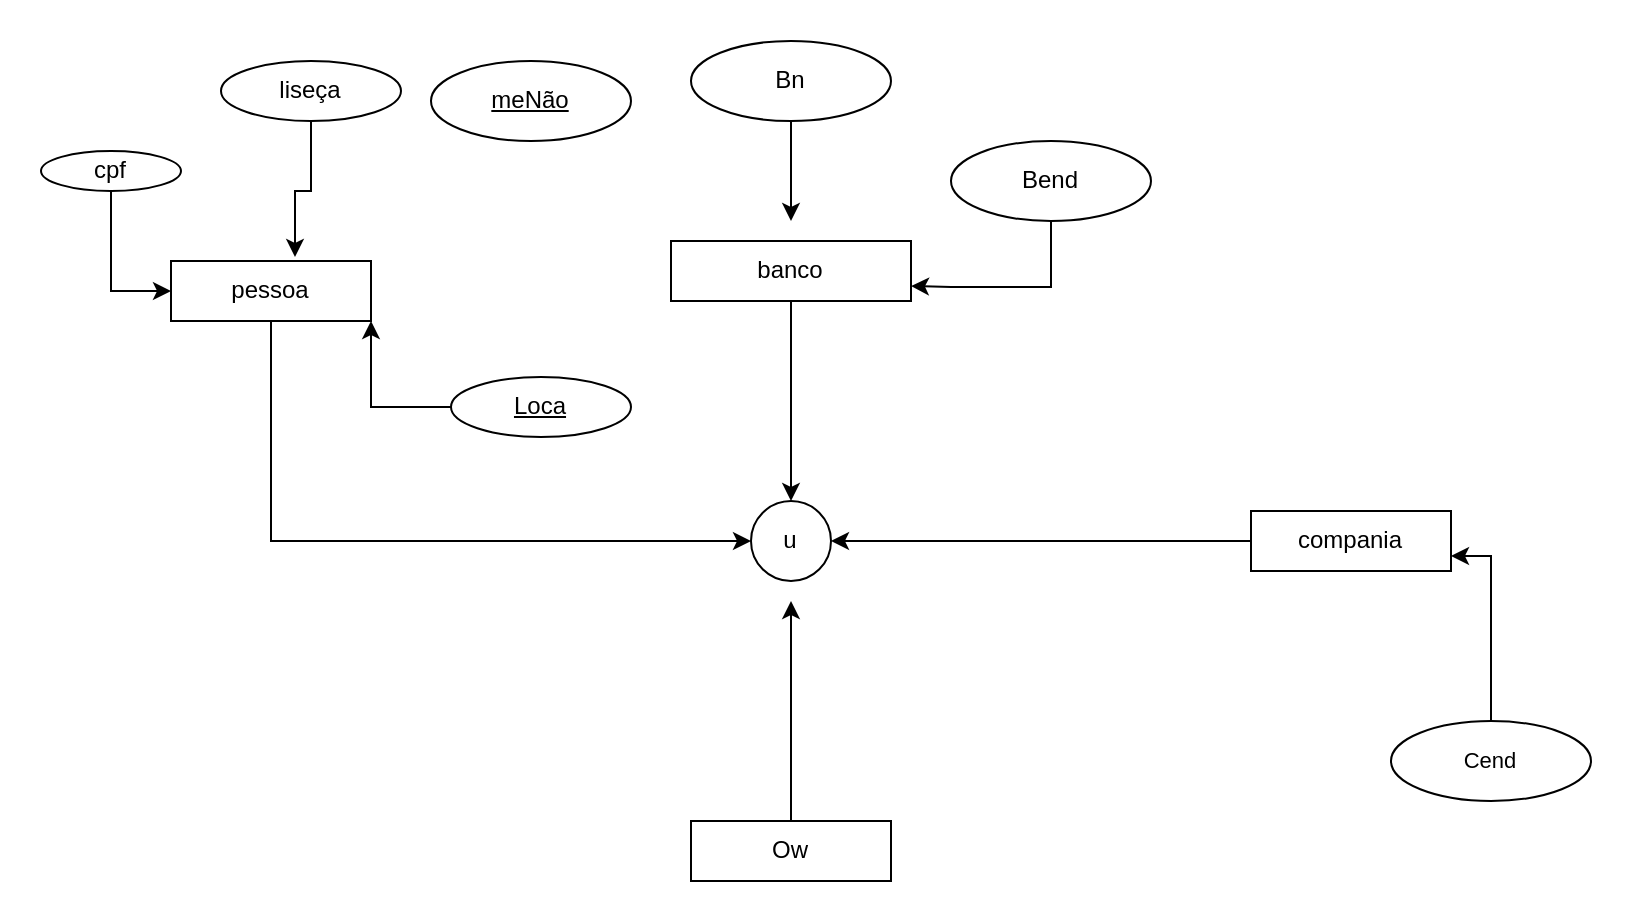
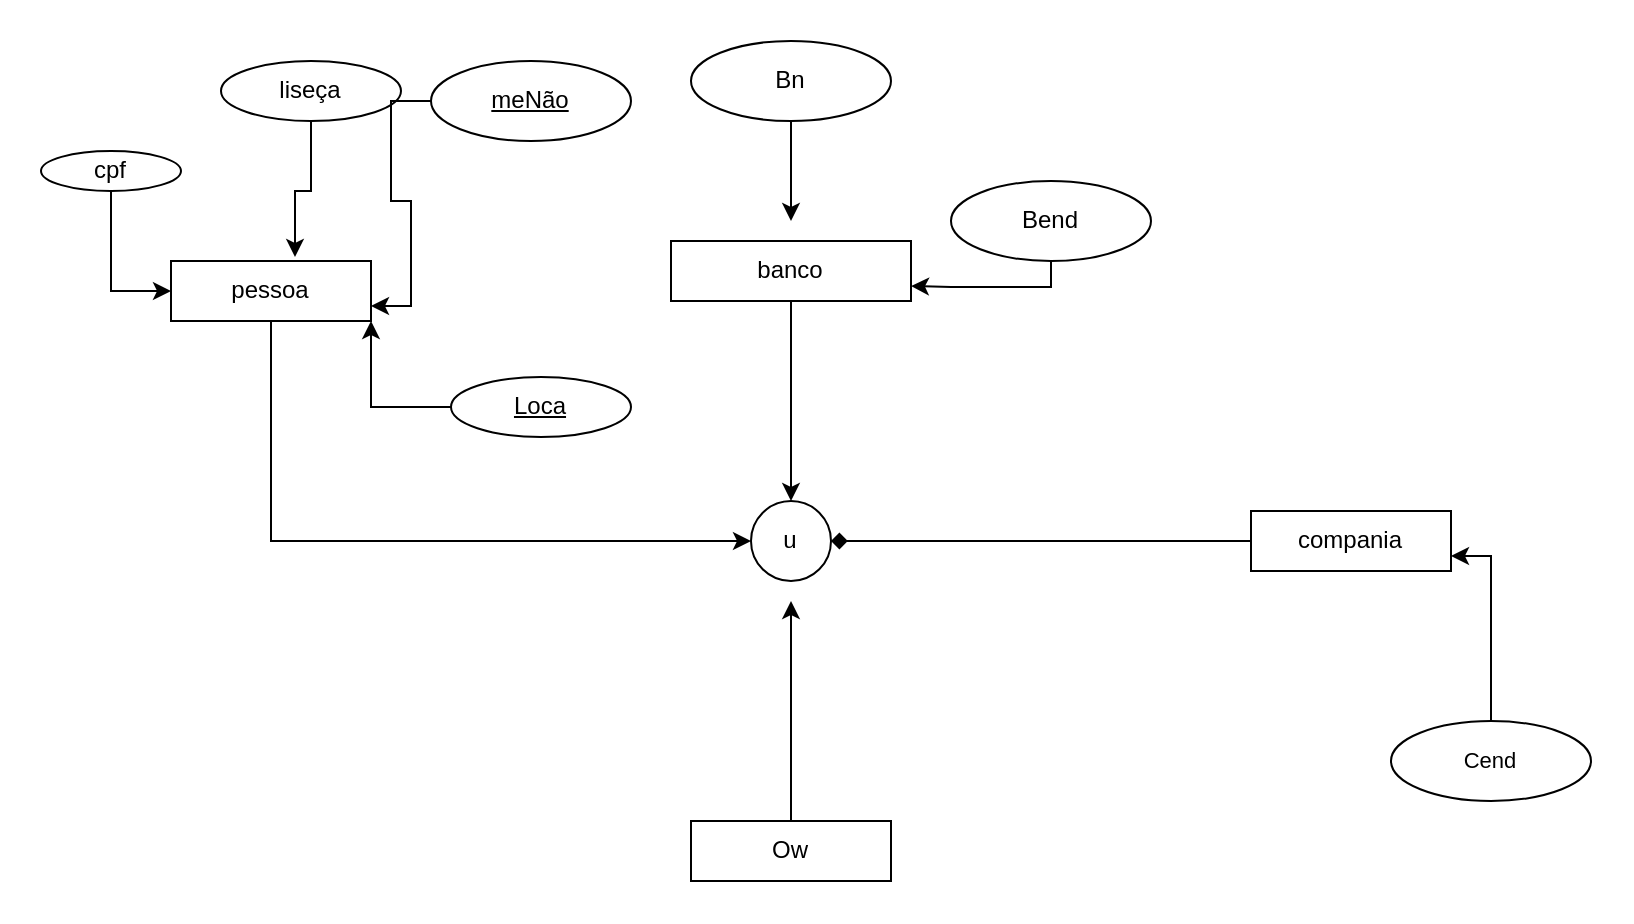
node "Bend": moved (1051, 181) -> (1051, 221)
edge "meNão" -> "pessoa": added
edge "compania" -> "u": arrowhead classic -> diamond
